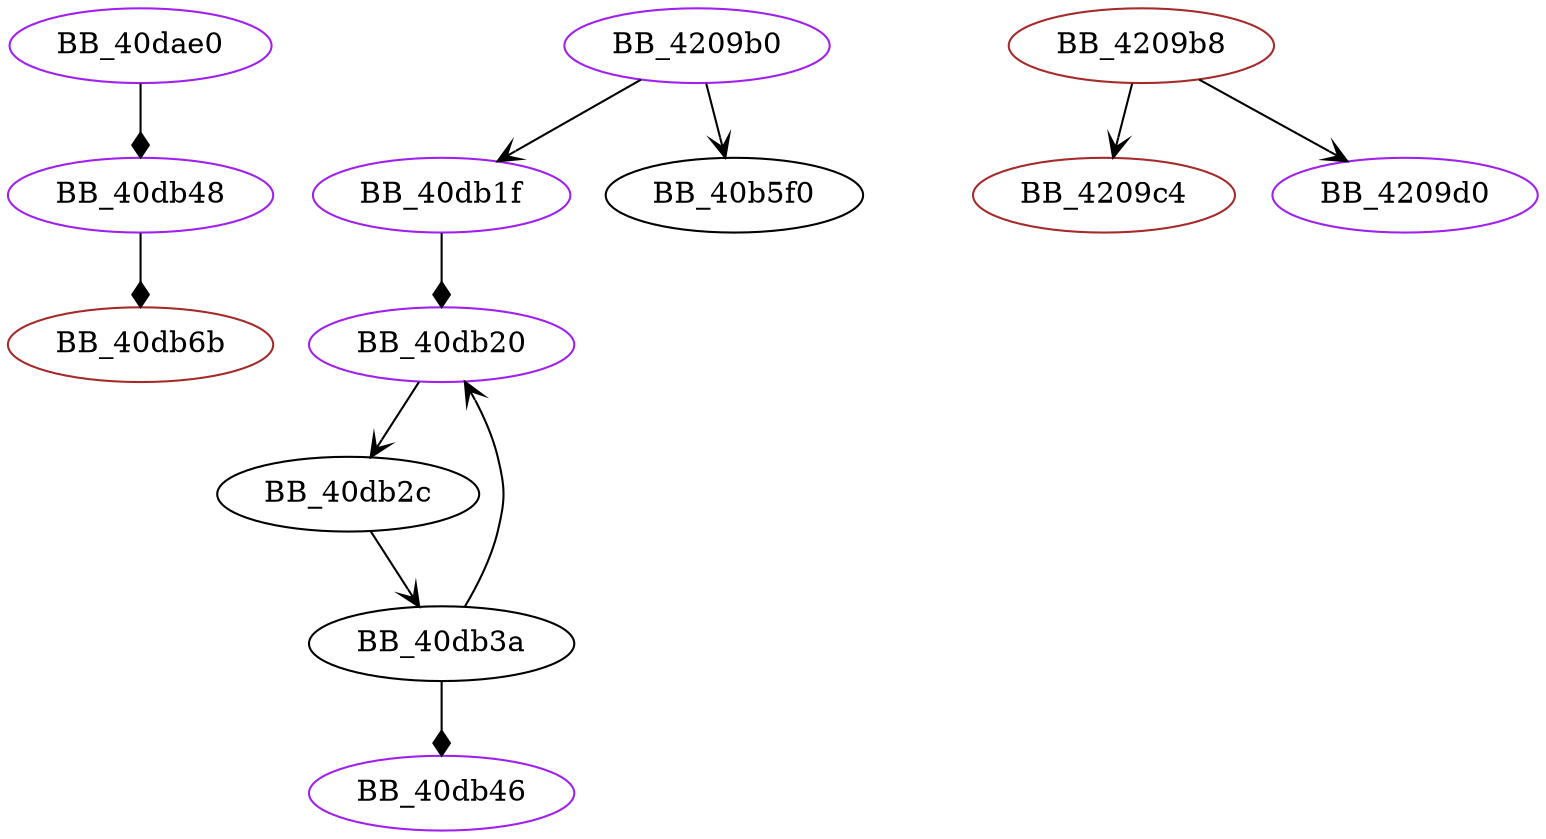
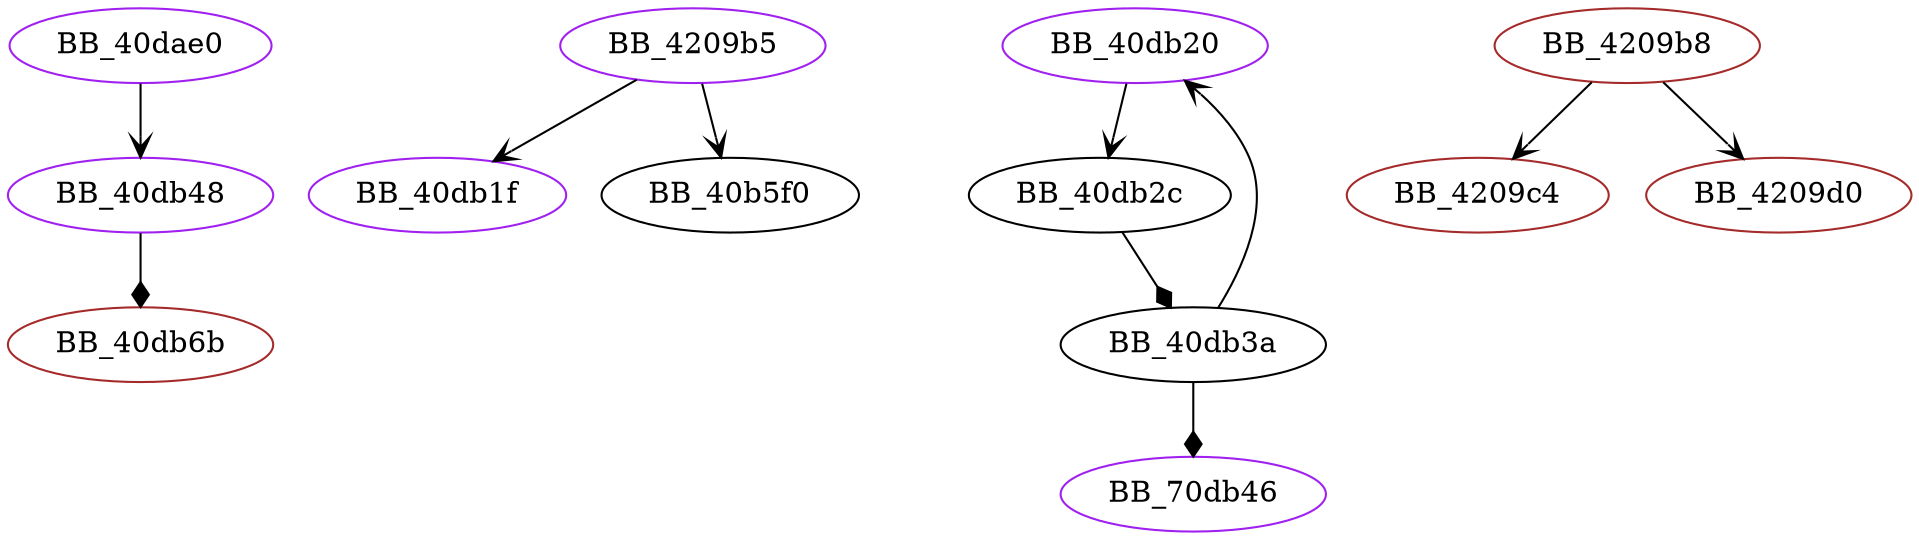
node "BB_4209b0": label "BB_4209b0" -> "BB_4209b5"
edge "BB_40dae0" -> "BB_40db48": arrowhead diamond -> vee
node "BB_4209d0": color purple -> brown
edge "BB_40db1f" -> "BB_40db20": removed
edge "BB_40db2c" -> "BB_40db3a": arrowhead vee -> diamond
node "BB_40db46": label "BB_40db46" -> "BB_70db46"
